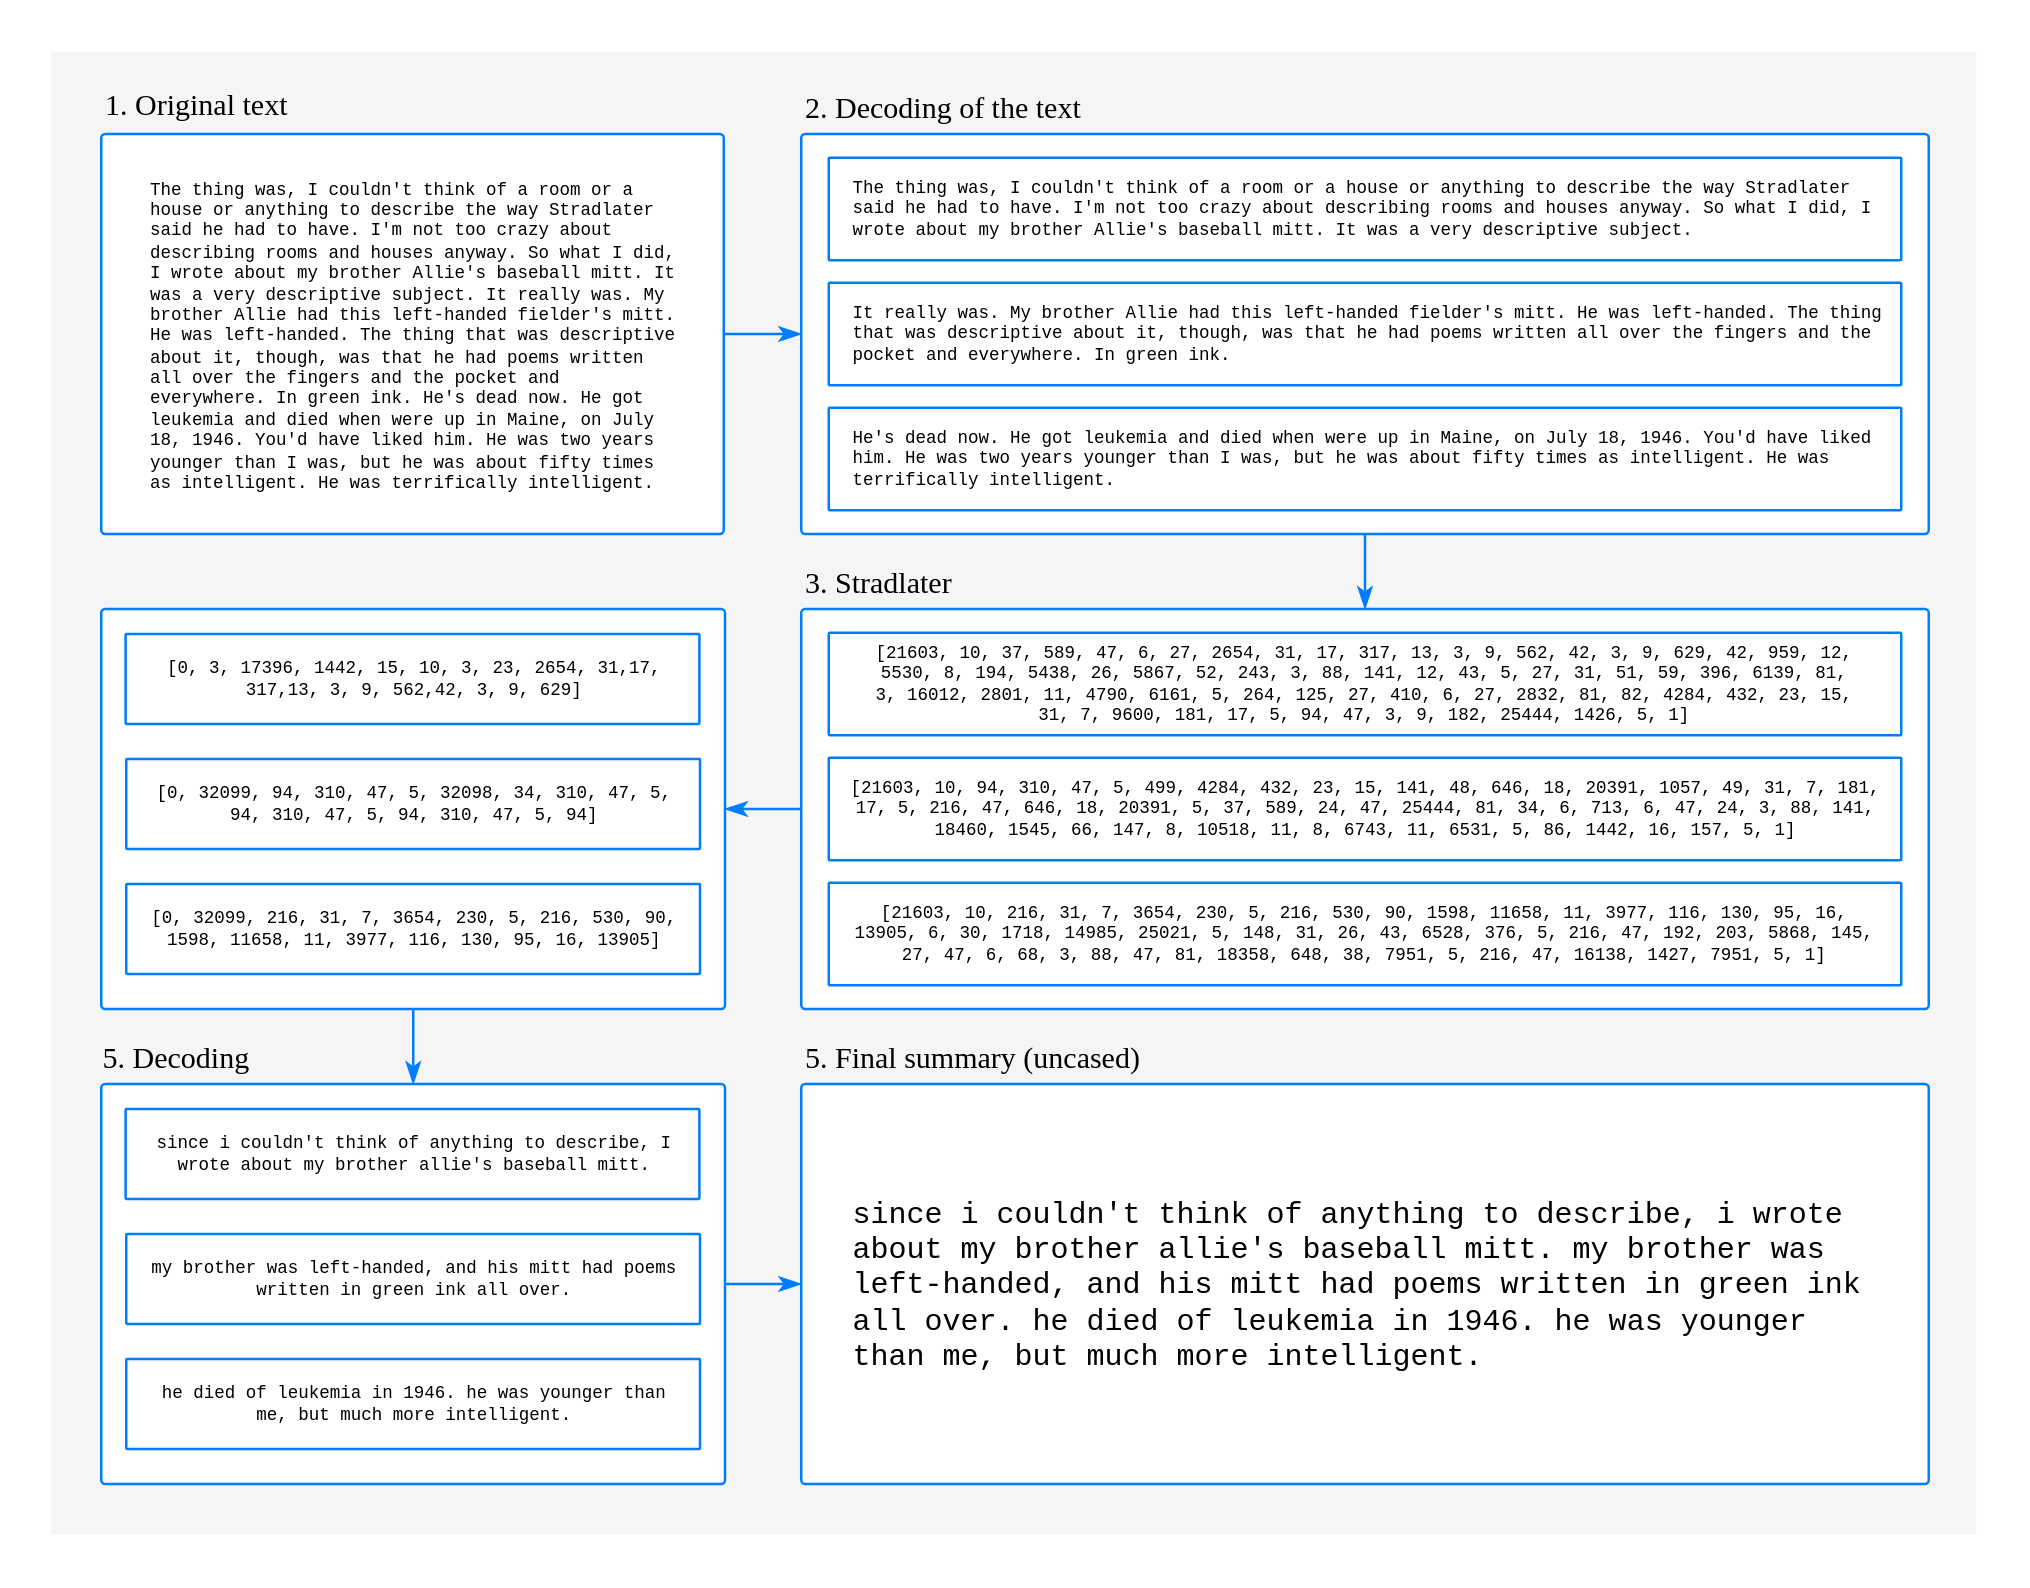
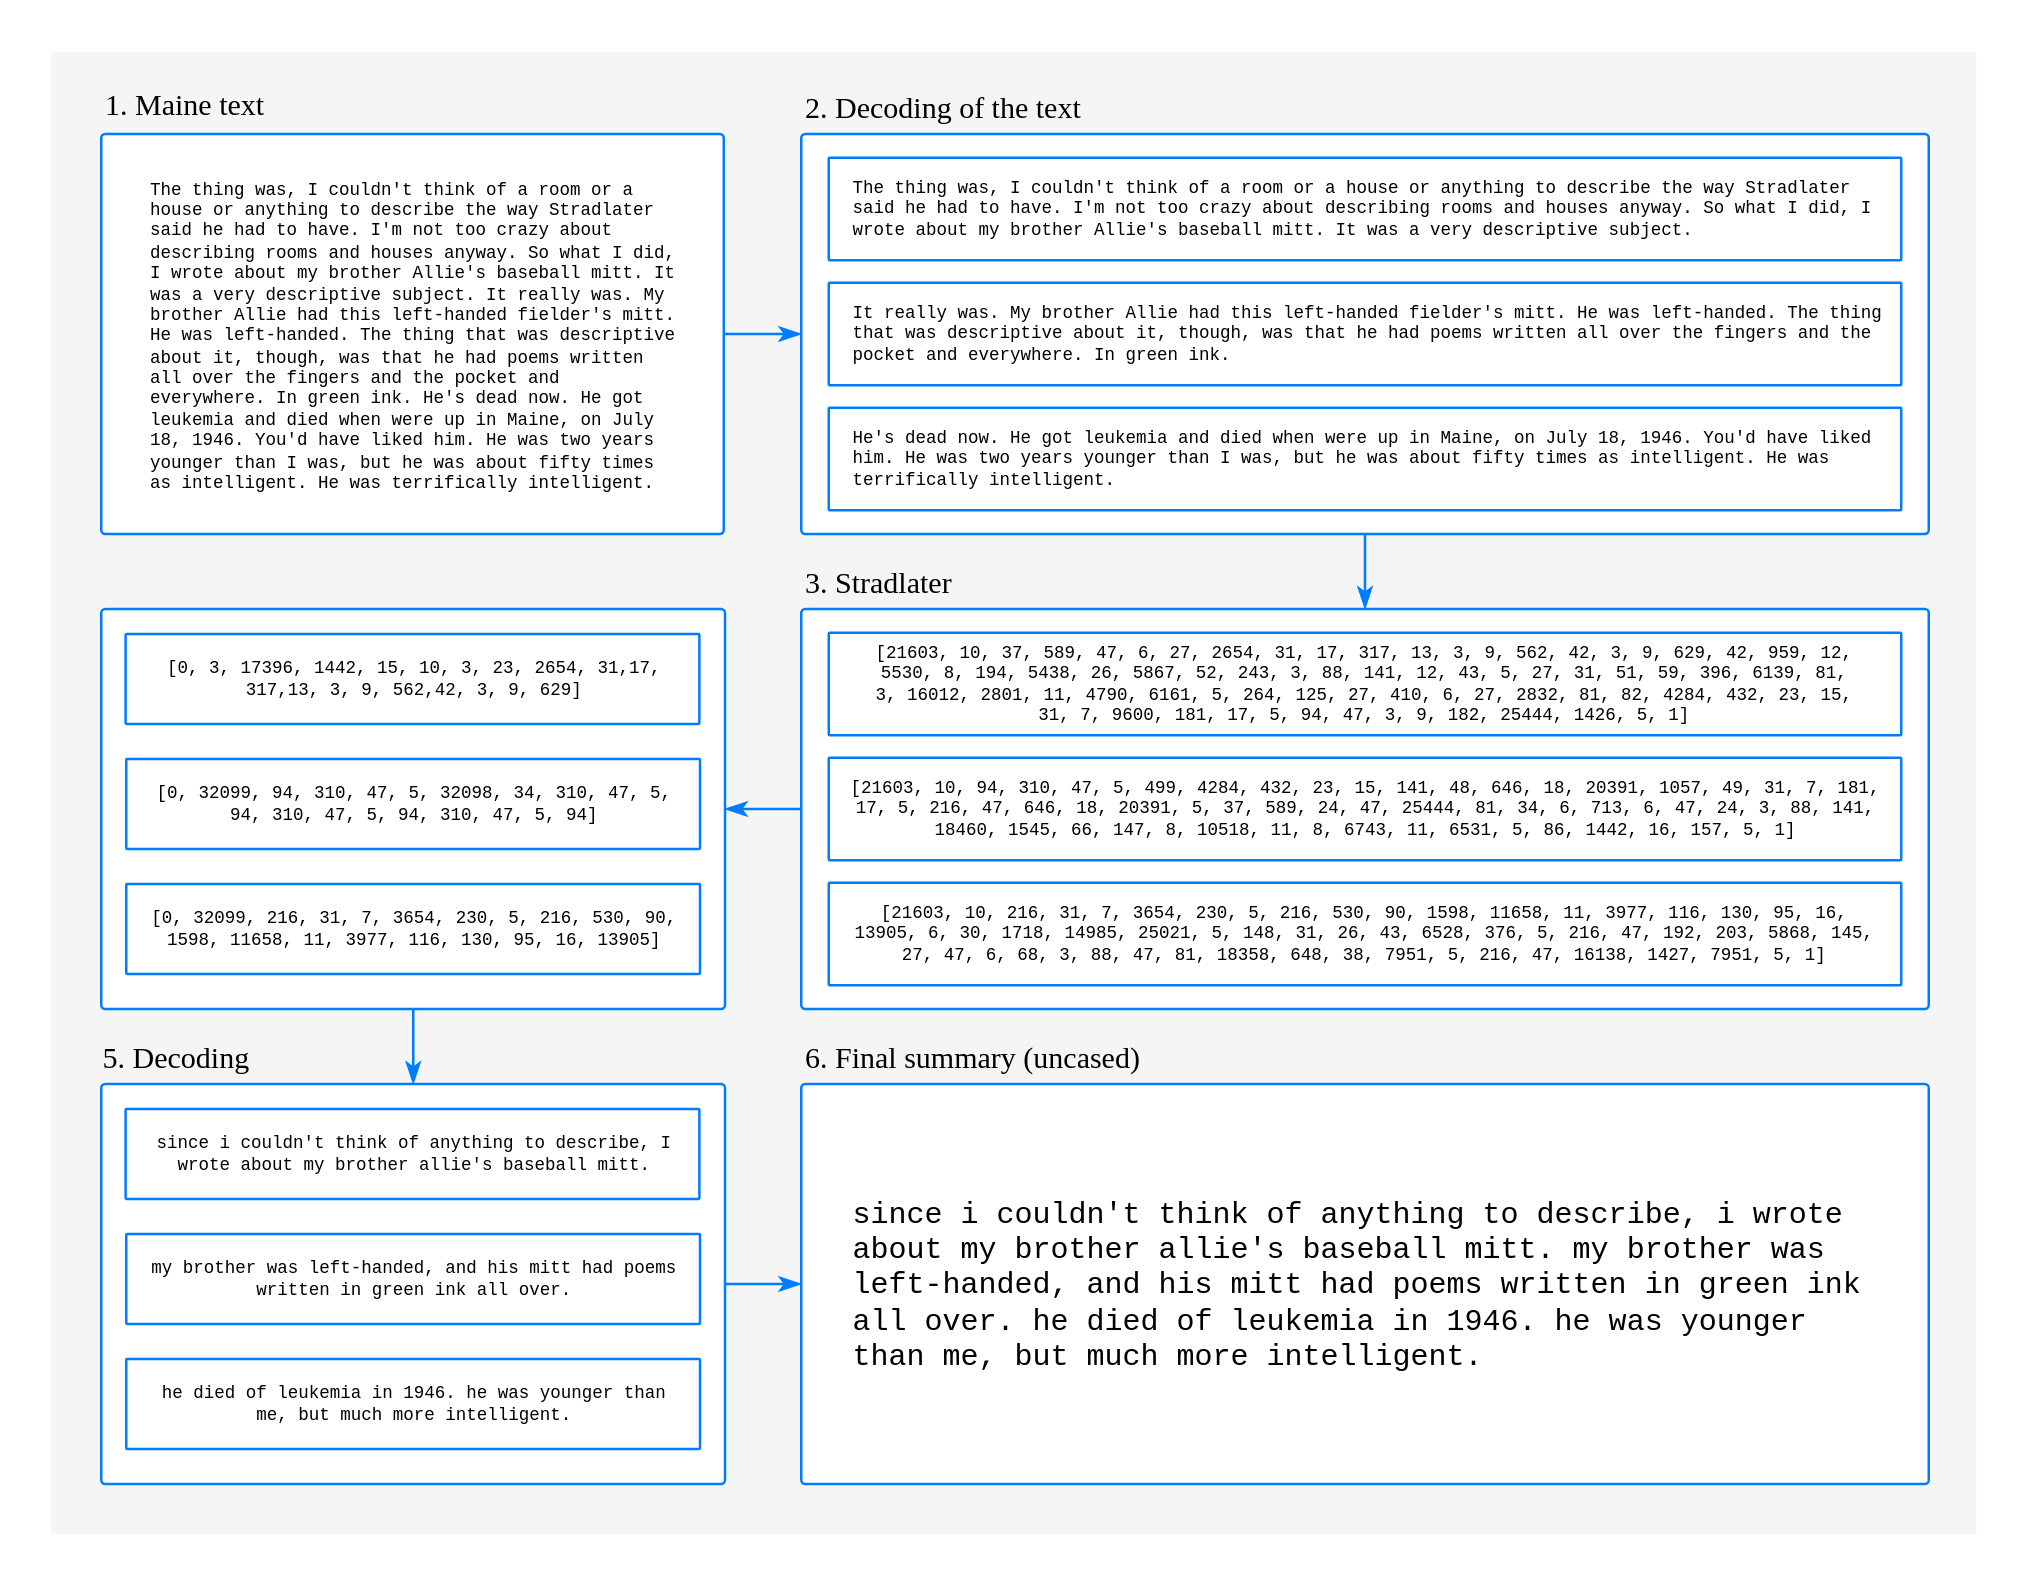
node "1. Original text": label "1. Original text" -> "1. Maine text"
node "5. Final summary (uncased)": label "5. Final summary (uncased)" -> "6. Final summary (uncased)"
